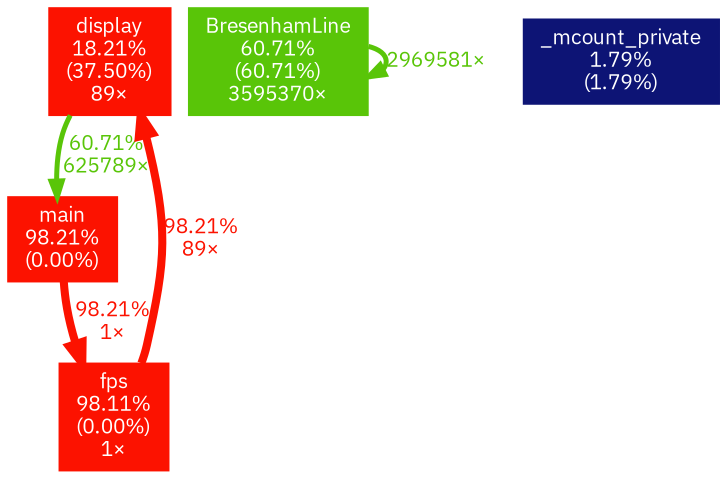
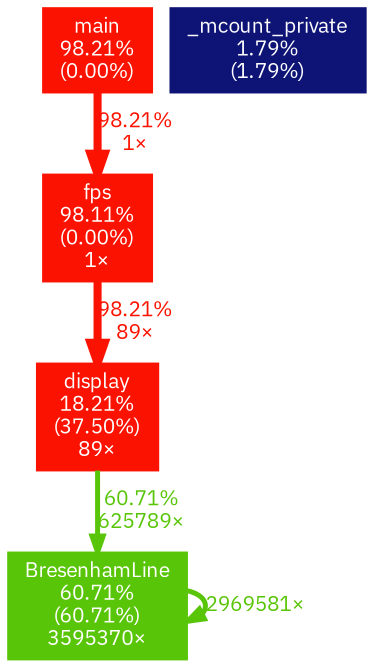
edge "display 18.21% (37.50%) 89×" -> "main 98.21% (0.00%)": now "display 18.21% (37.50%) 89×" -> "BresenhamLine 60.71% (60.71%) 3595370×"
